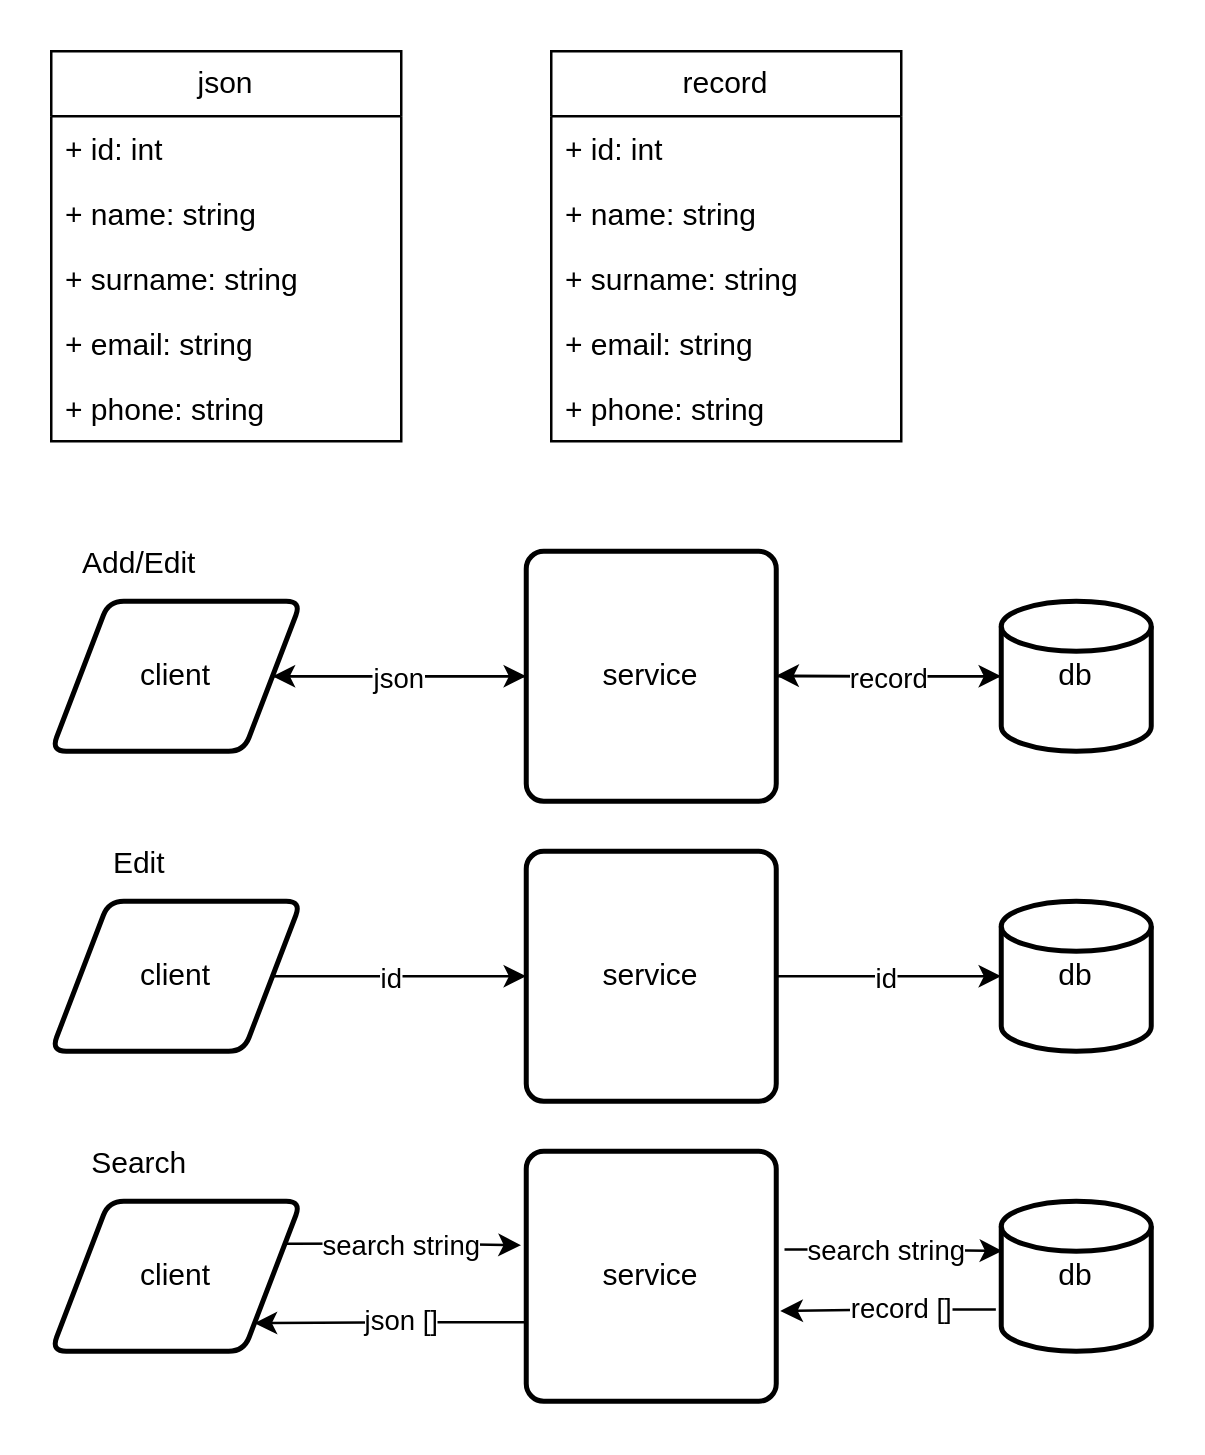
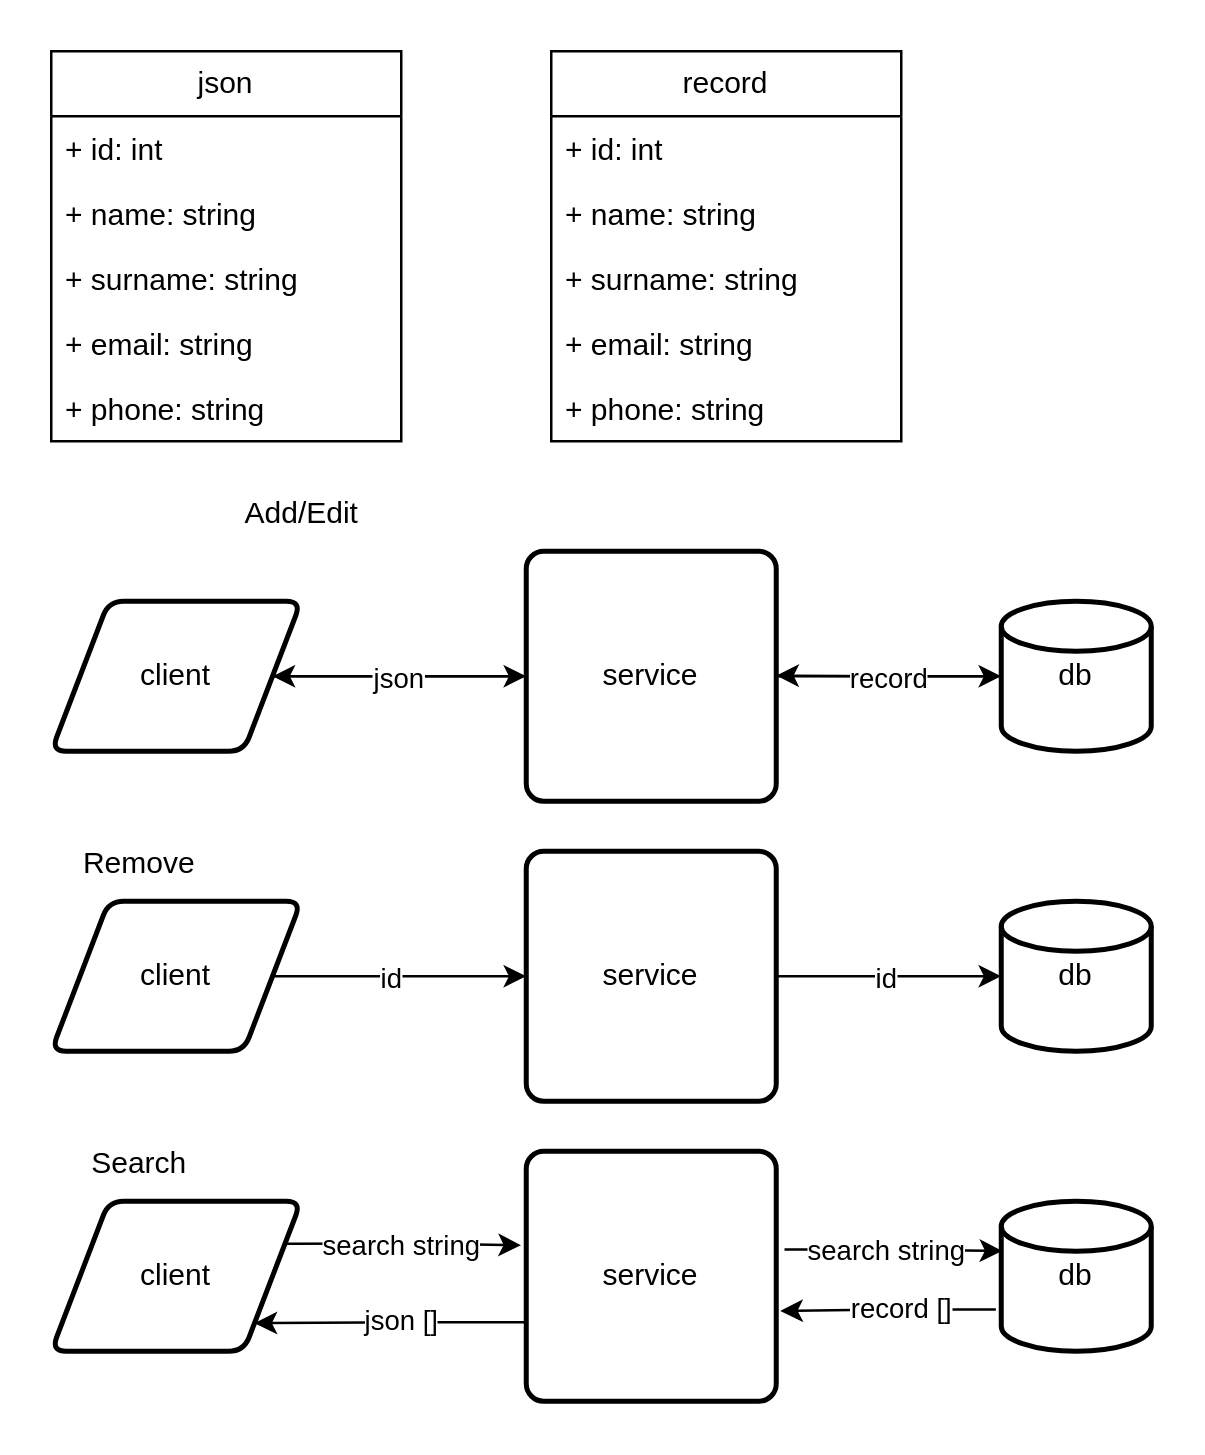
node "Add/Edit": moved (139, 564) -> (301, 514)
node "Edit": label "Edit" -> "Remove"
